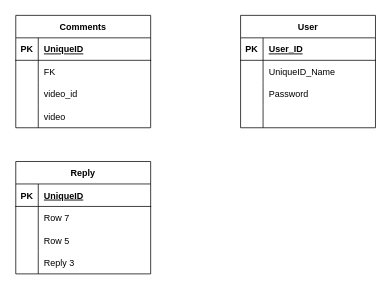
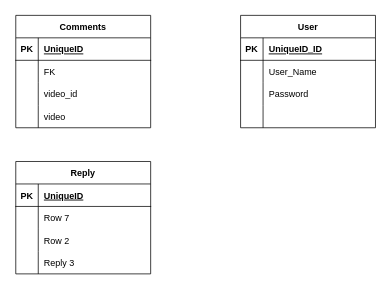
node "User_ID": label "User_ID" -> "UniqueID_ID"
node "UniqueID_Name": label "UniqueID_Name" -> "User_Name"
node "Row 5": label "Row 5" -> "Row 2"
